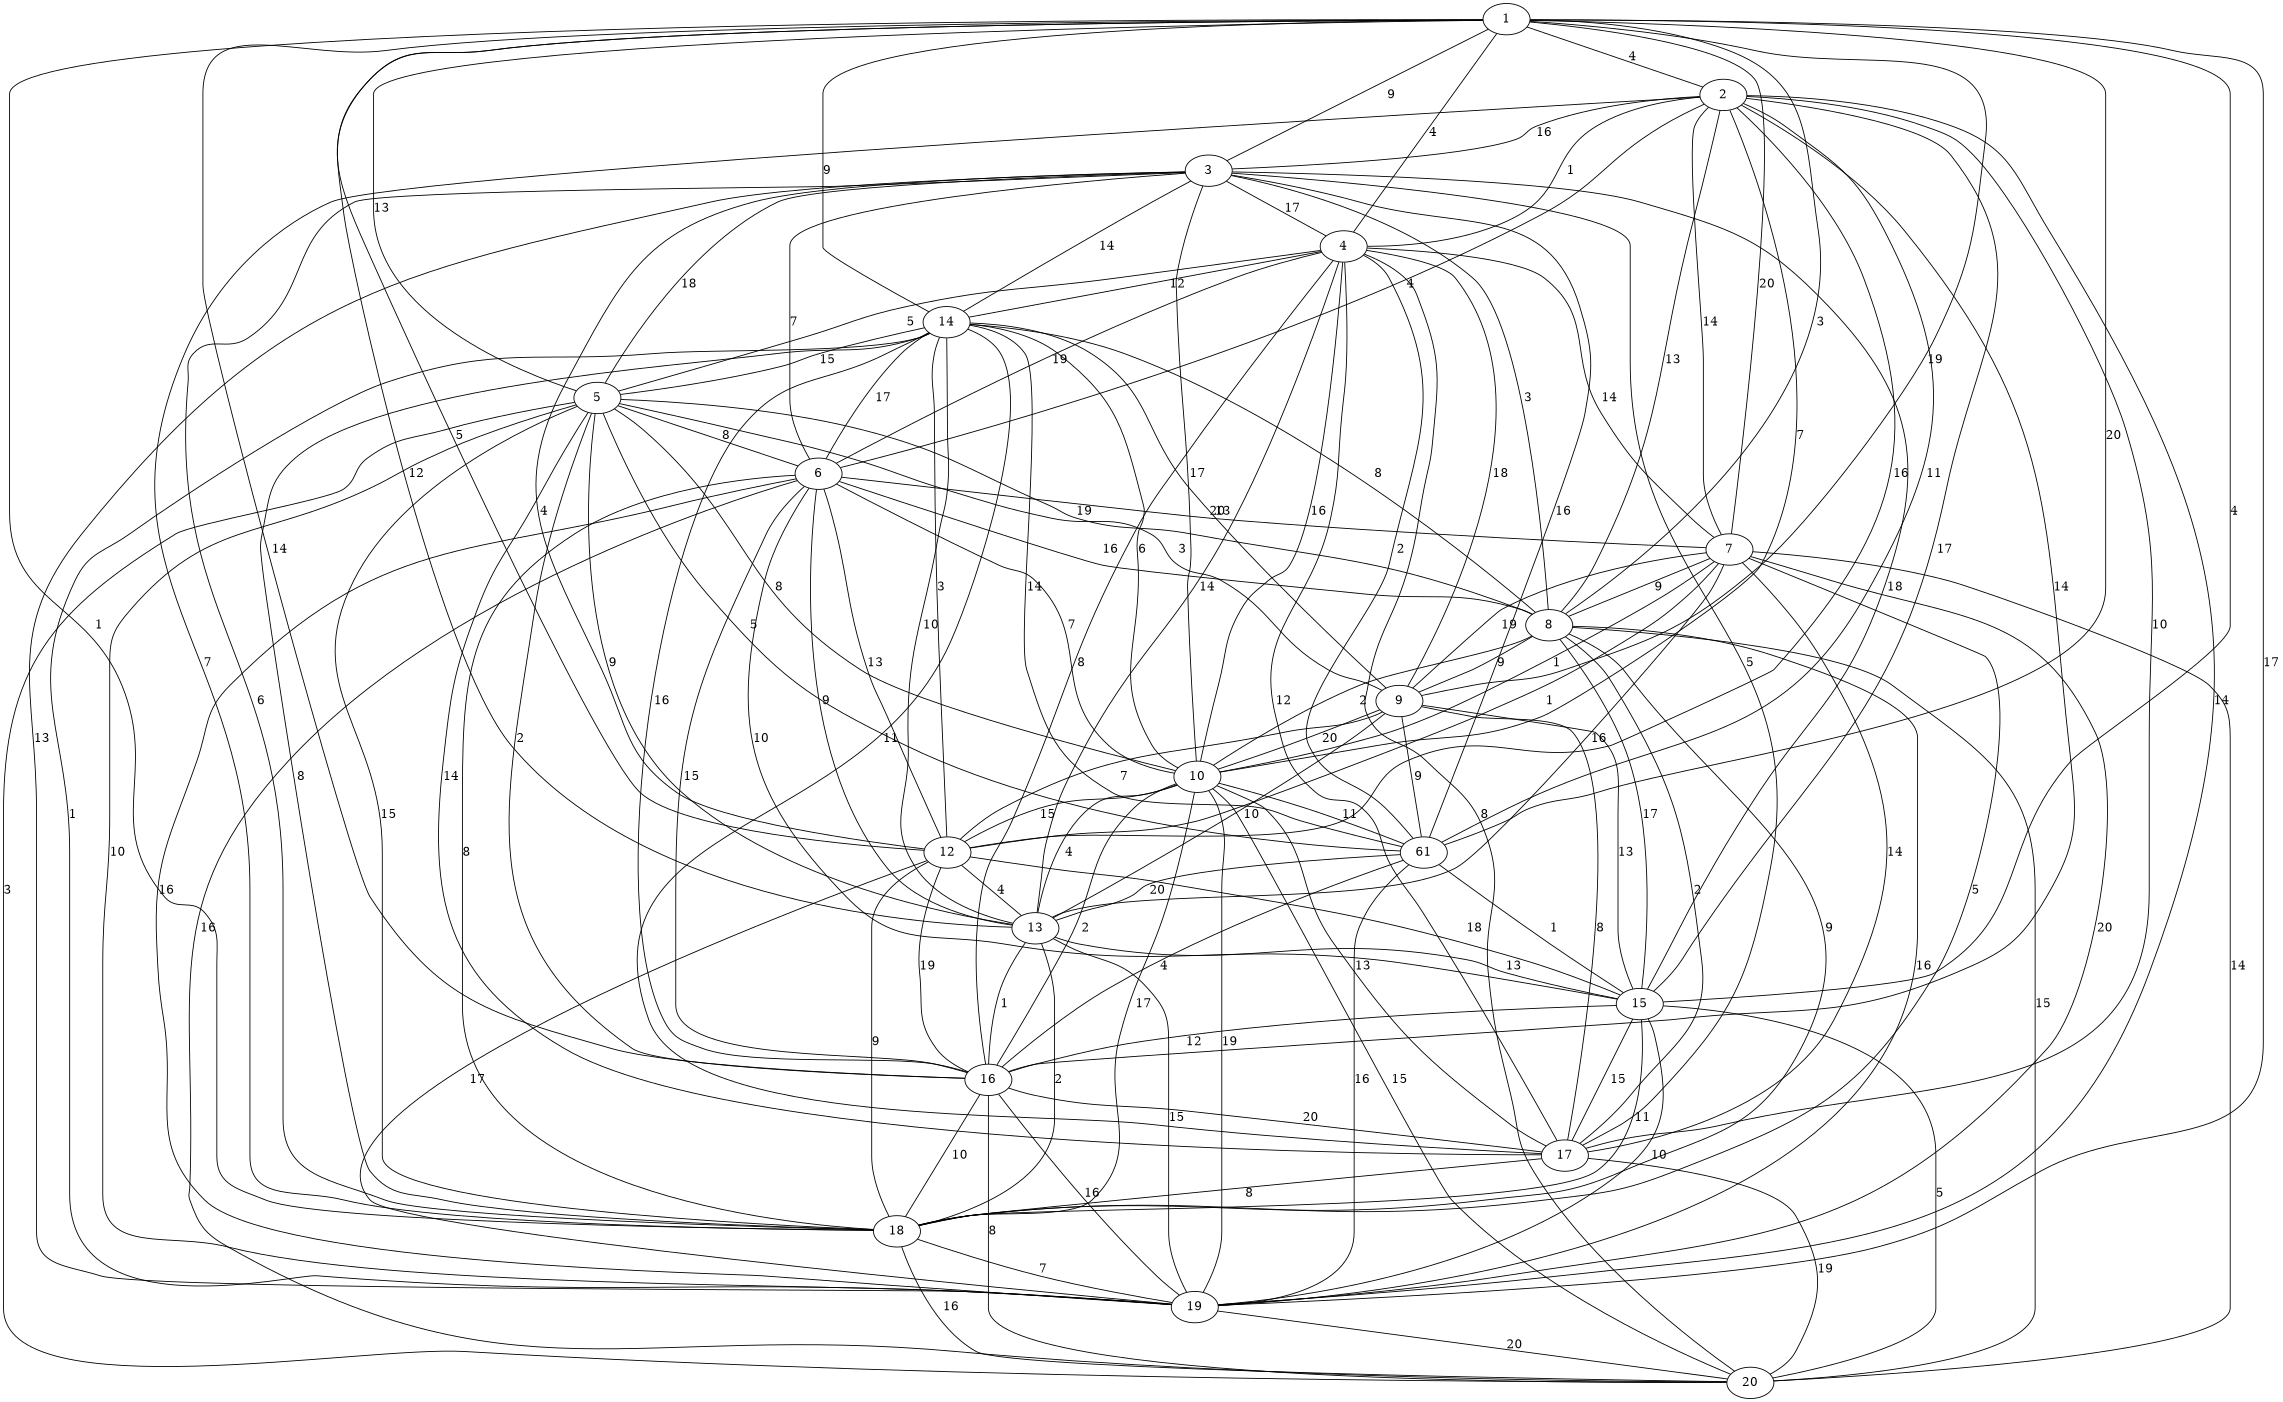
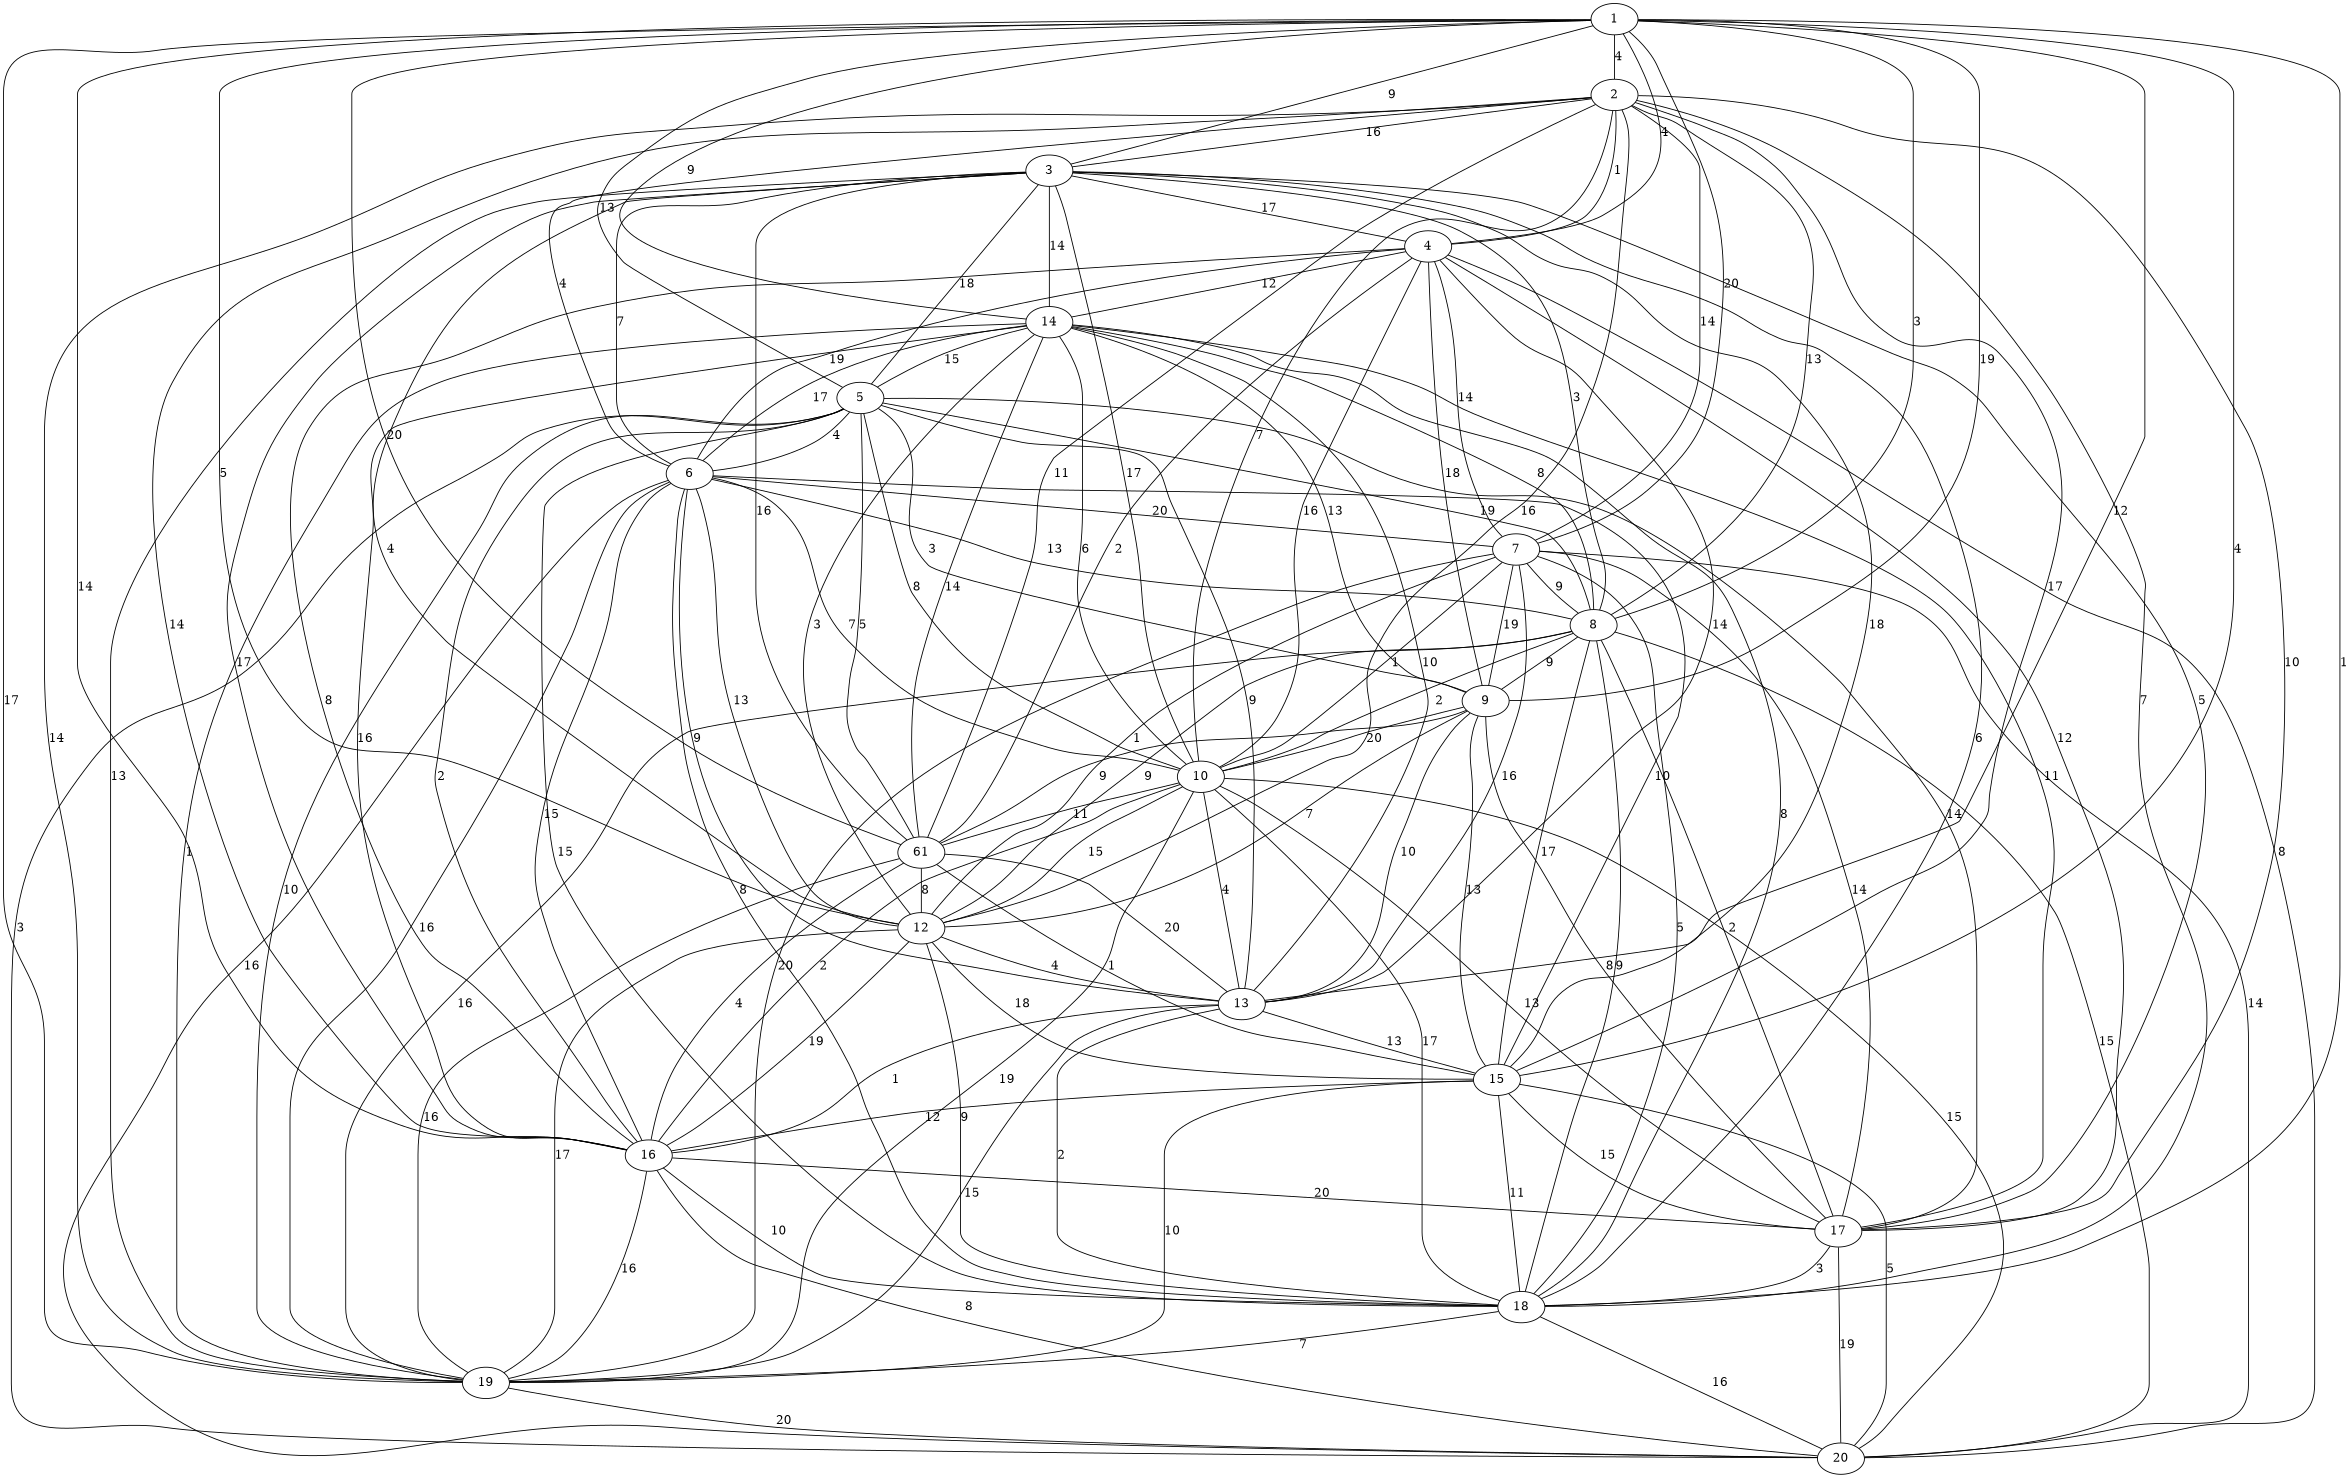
edge "4" -- "5": removed, label "5"
edge "5" -- "6": label "8" -> "4"
edge "3" -- "16": added, label "17"
edge "6" -- "8": label "16" -> "13"
edge "8" -- "12": added, label "9"
edge "61" -- "12": added, label "8"
edge "17" -- "18": label "8" -> "3"
